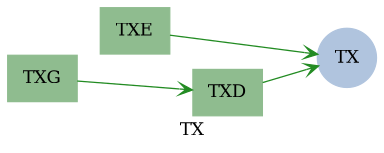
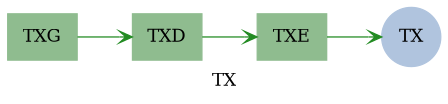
edge "TXD" -> "TX": now "TXD" -> "TXE"
